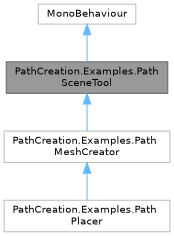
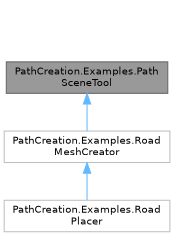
node "MonoBehaviour": removed
node "PathCreation.Examples.Path MeshCreator": label "PathCreation.Examples.Path MeshCreator" -> "PathCreation.Examples.Road MeshCreator"
node "PathCreation.Examples.Path Placer": label "PathCreation.Examples.Path Placer" -> "PathCreation.Examples.Road Placer"
